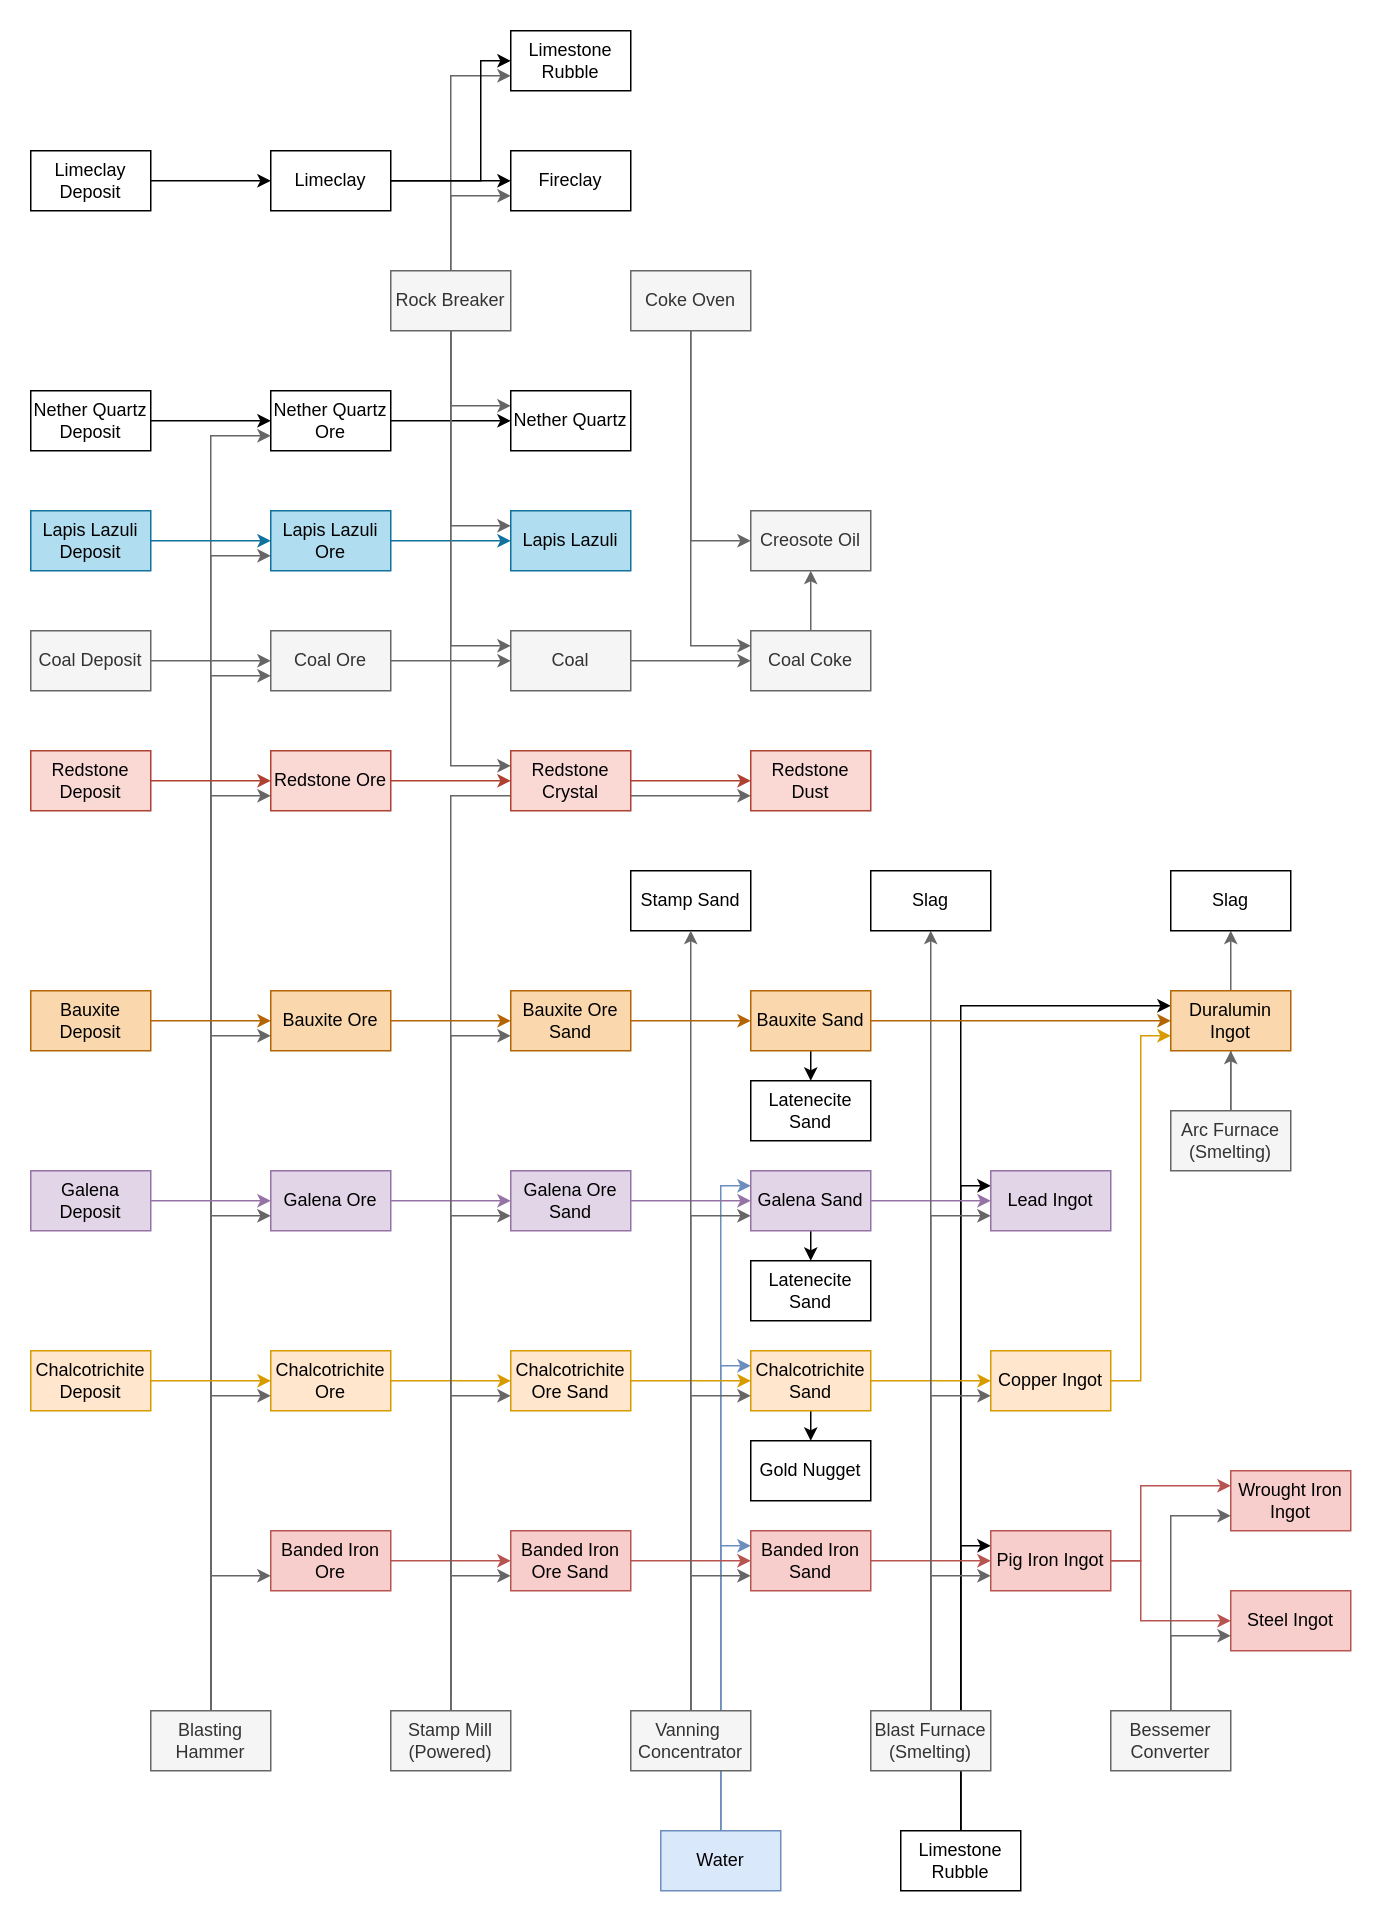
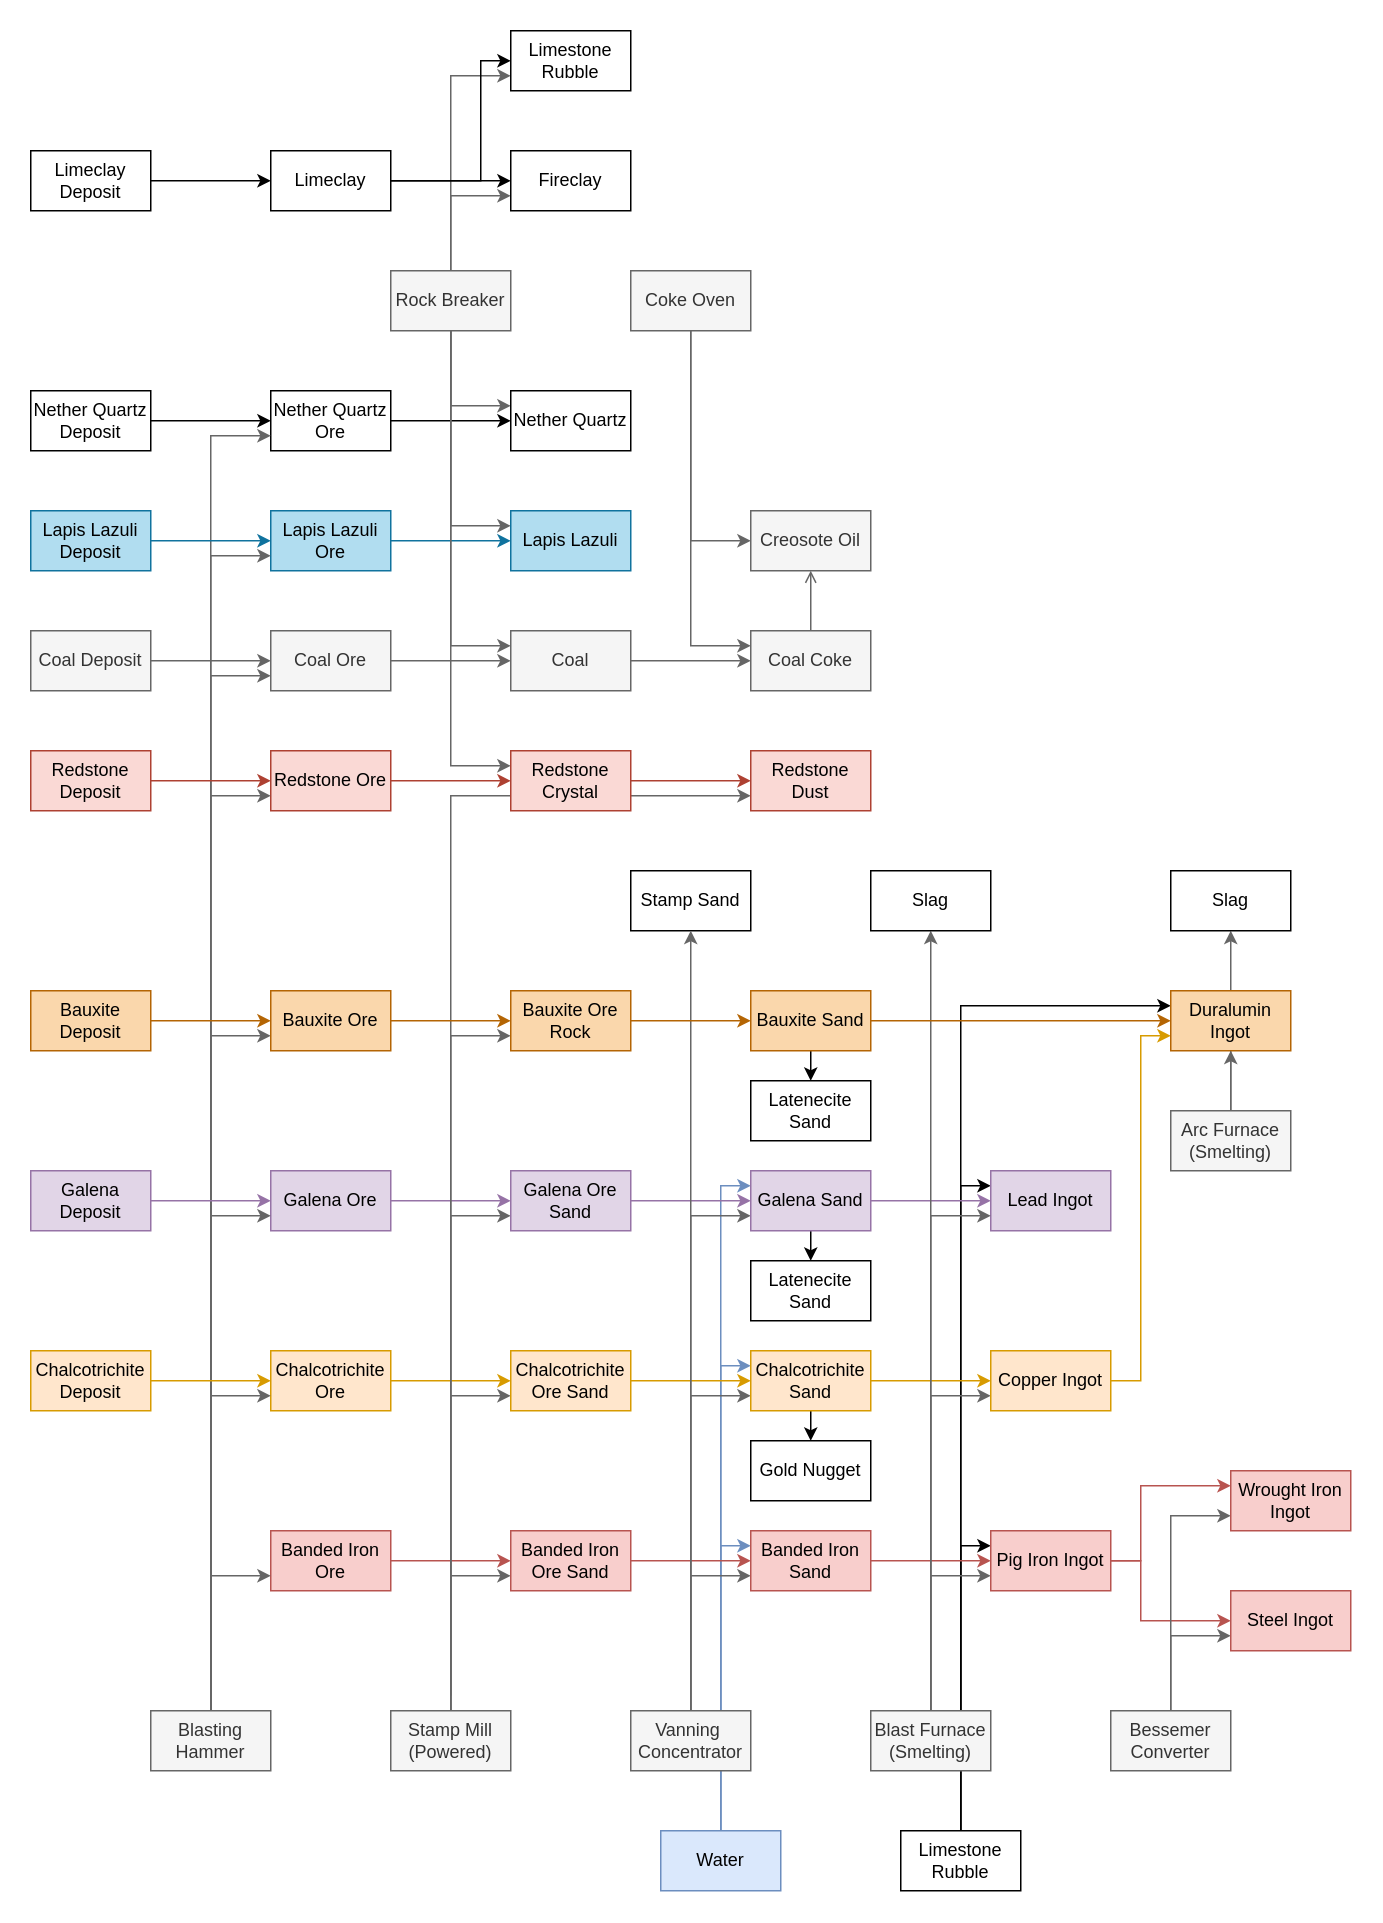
edge "Coal Coke" -> "Creosote Oil": arrowhead classic -> open
node "Bauxite Ore Sand": label "Bauxite Ore Sand" -> "Bauxite Ore Rock"
